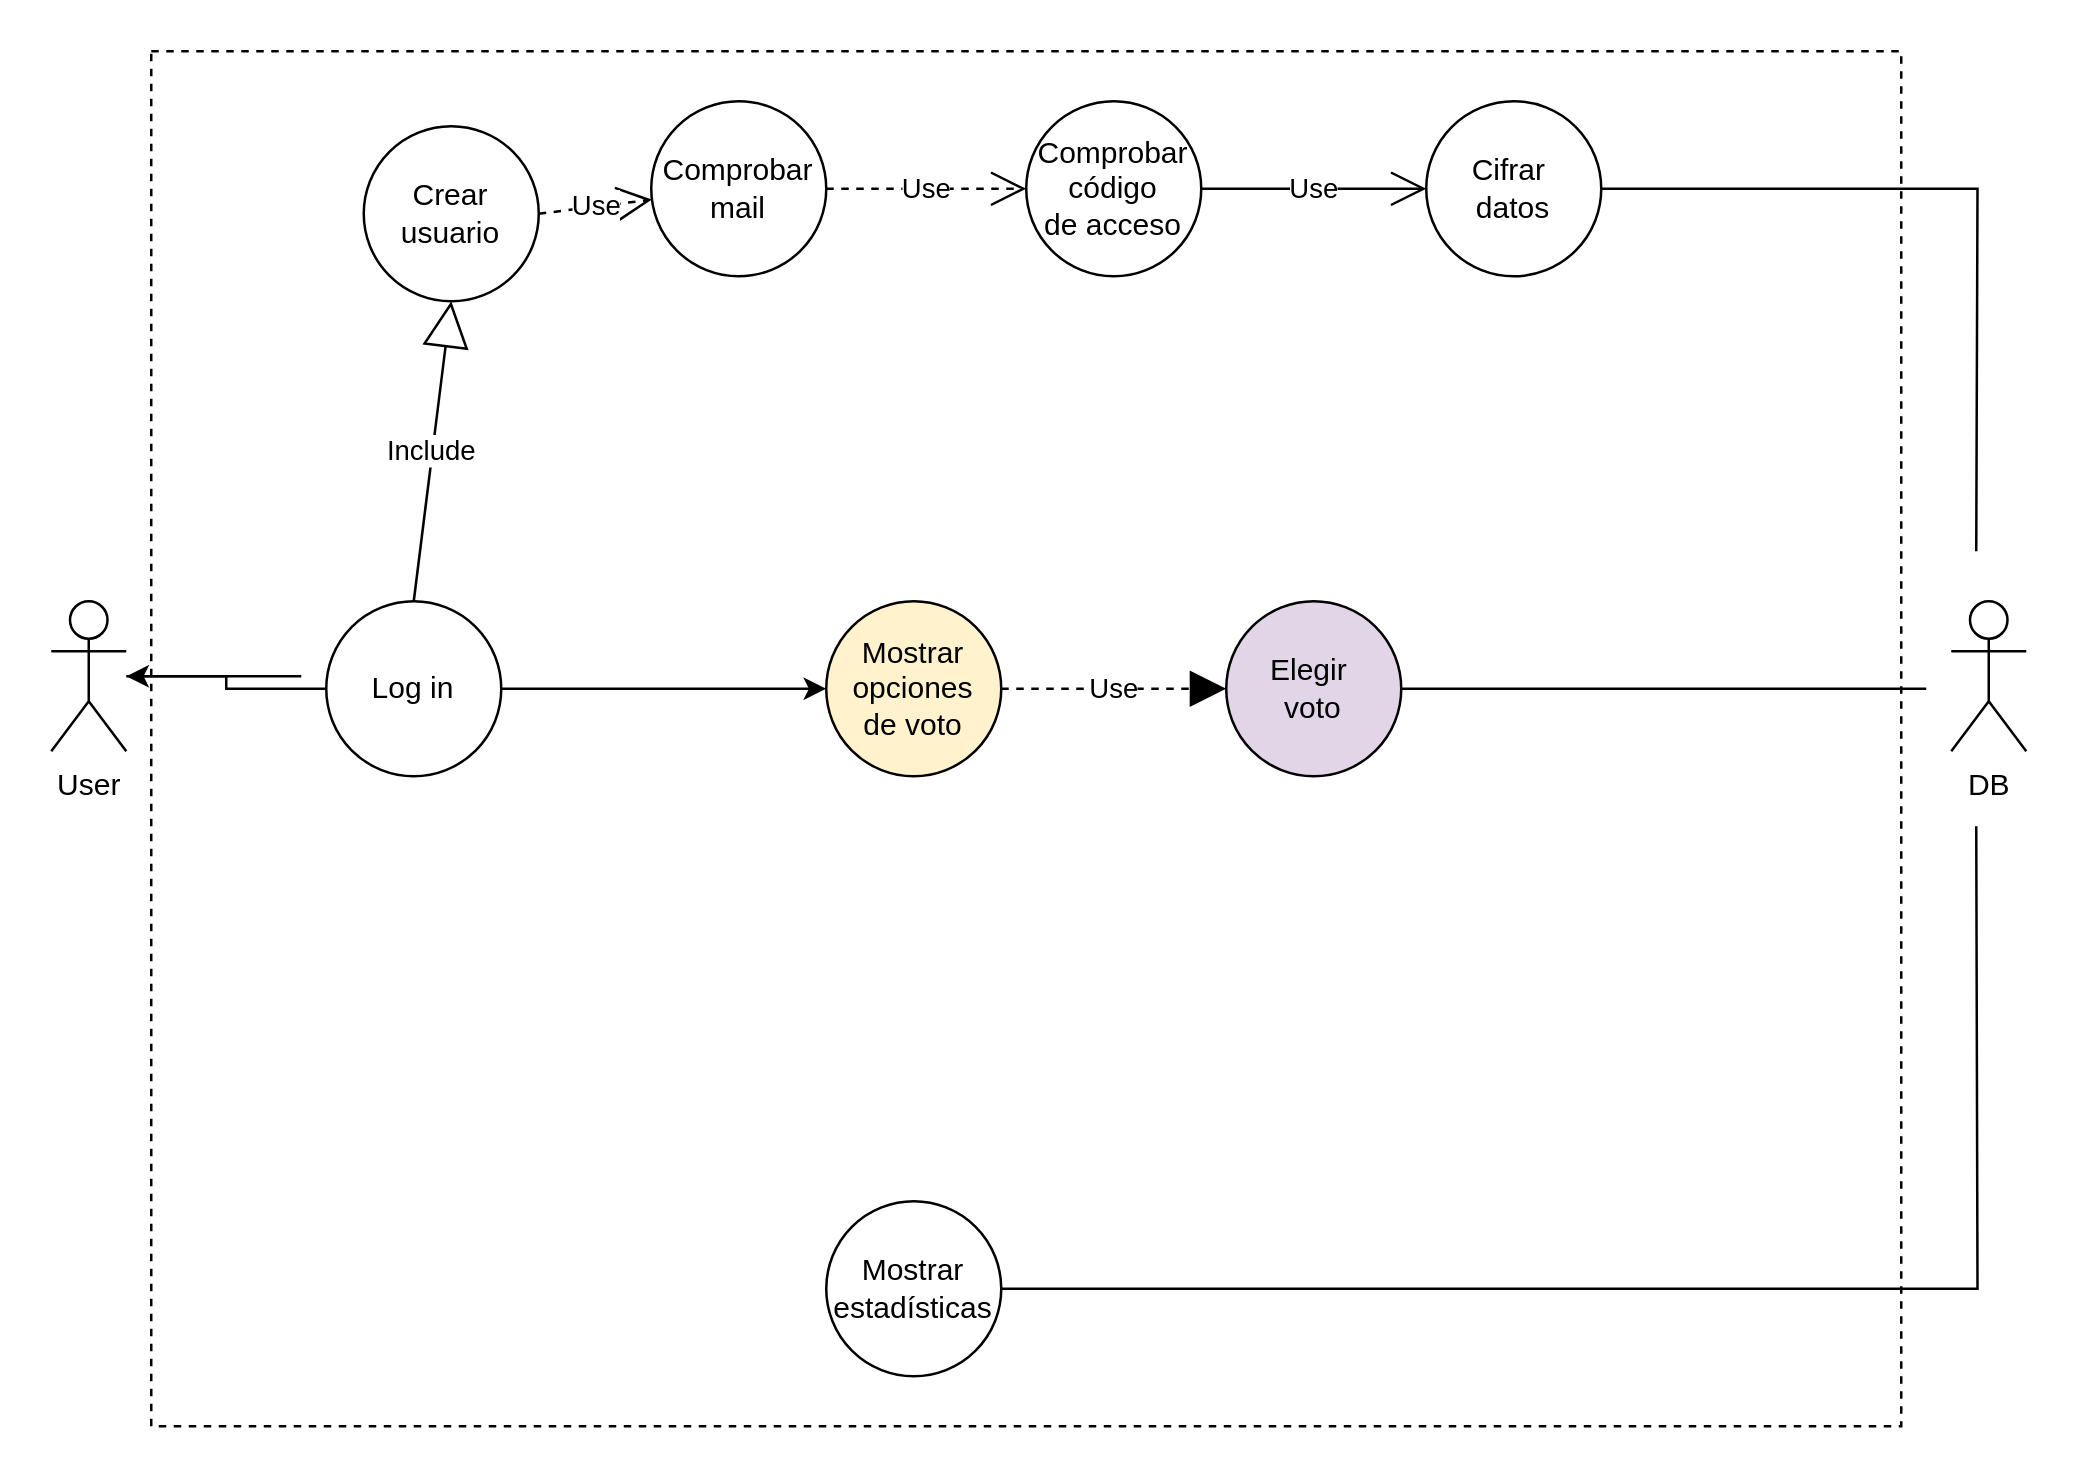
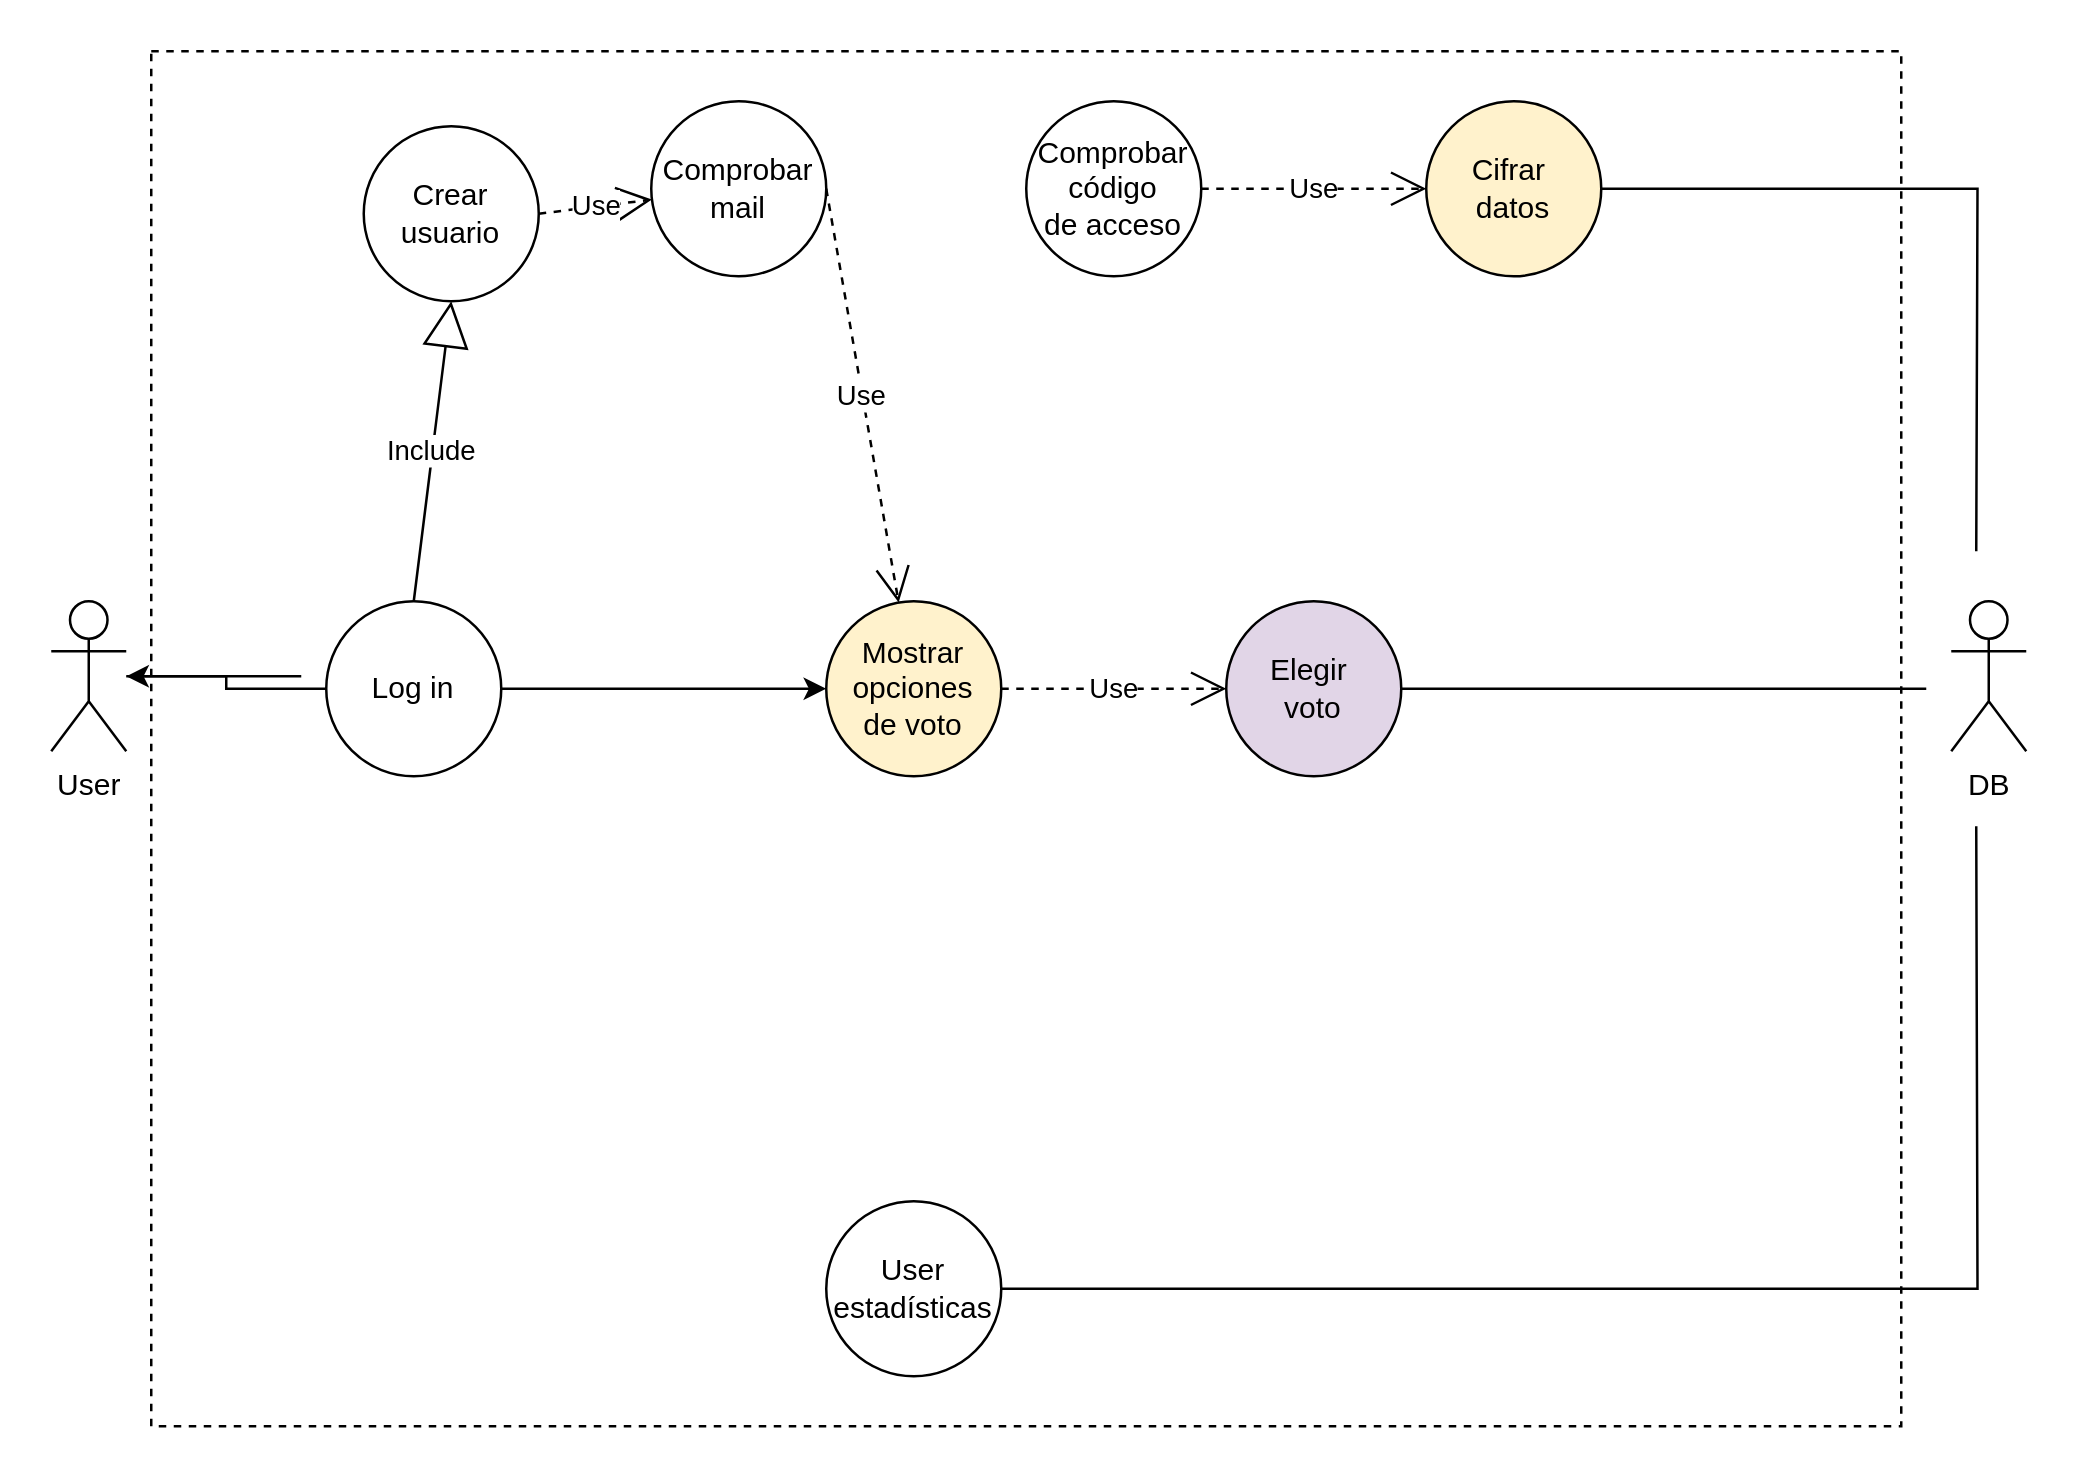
edge "Comprobar mail" -> "Comprobar código de acceso": now "Comprobar mail" -> "Mostrar opciones de voto"
edge "Comprobar código de acceso" -> "Cifrar datos": style solid -> dashed
node "Cifrar datos": fillcolor #ffffff -> #fff2cc
edge "Mostrar opciones de voto" -> "Elegir voto": arrowhead block -> open
node "Mostrar estadísticas": label "Mostrar estadísticas" -> "User estadísticas"
